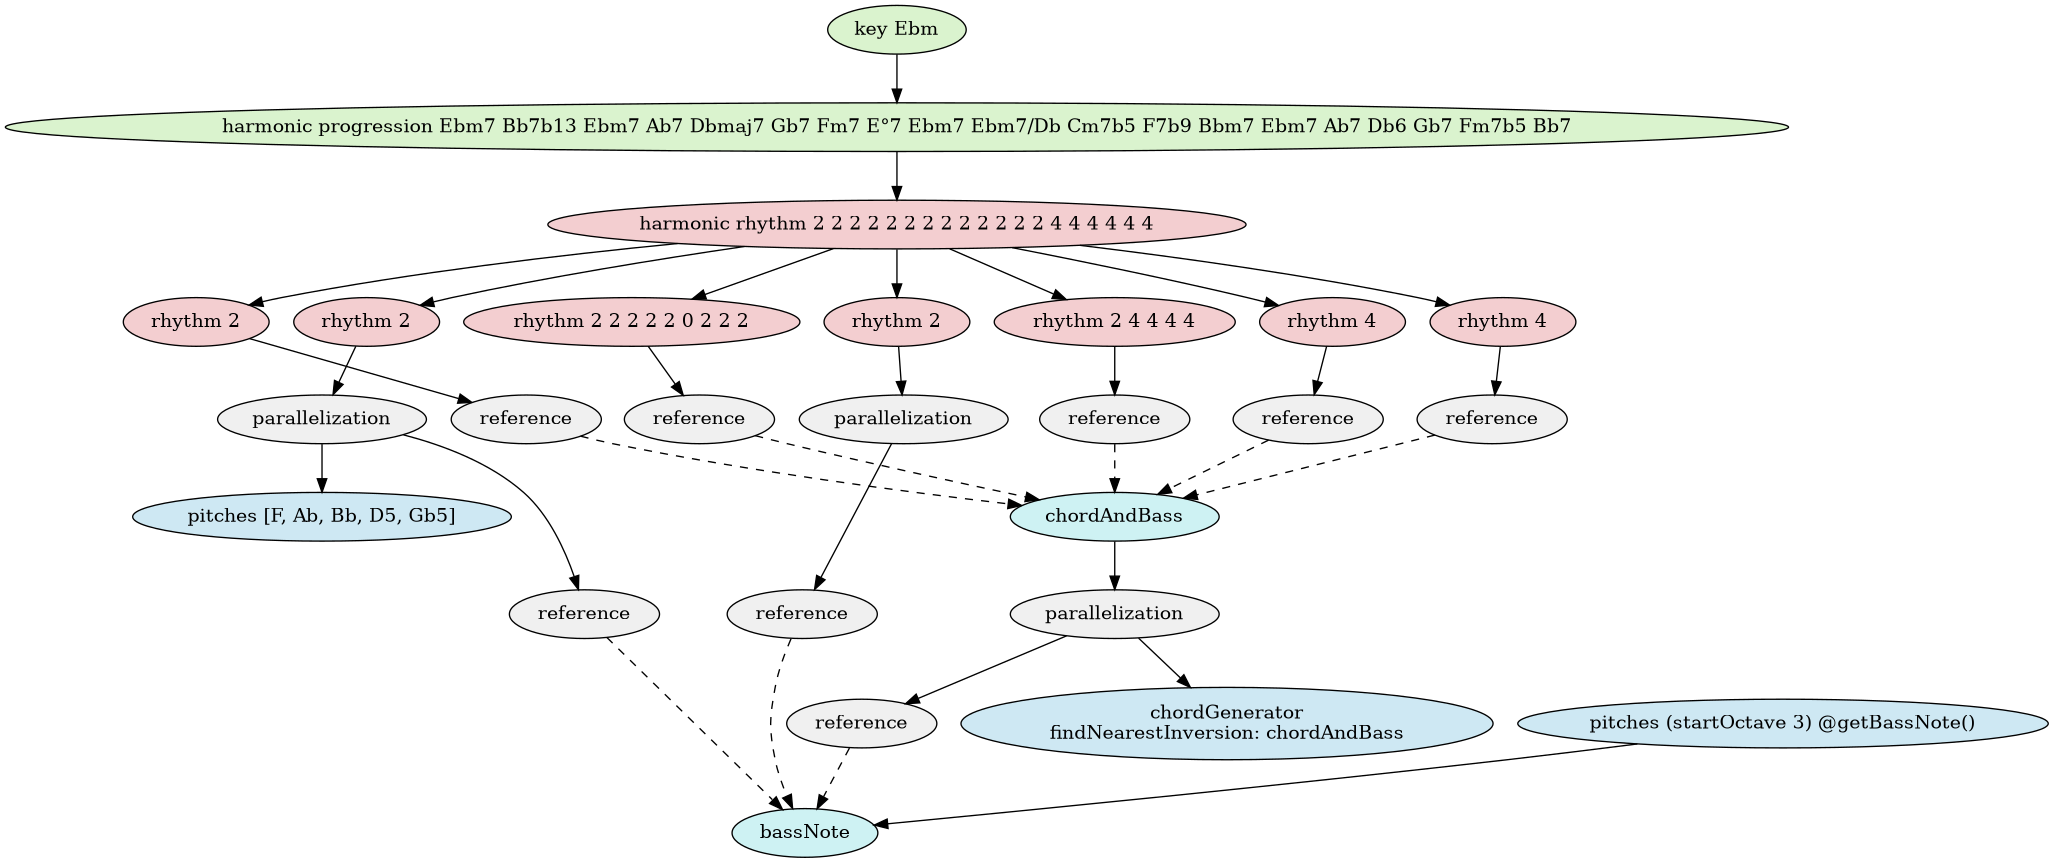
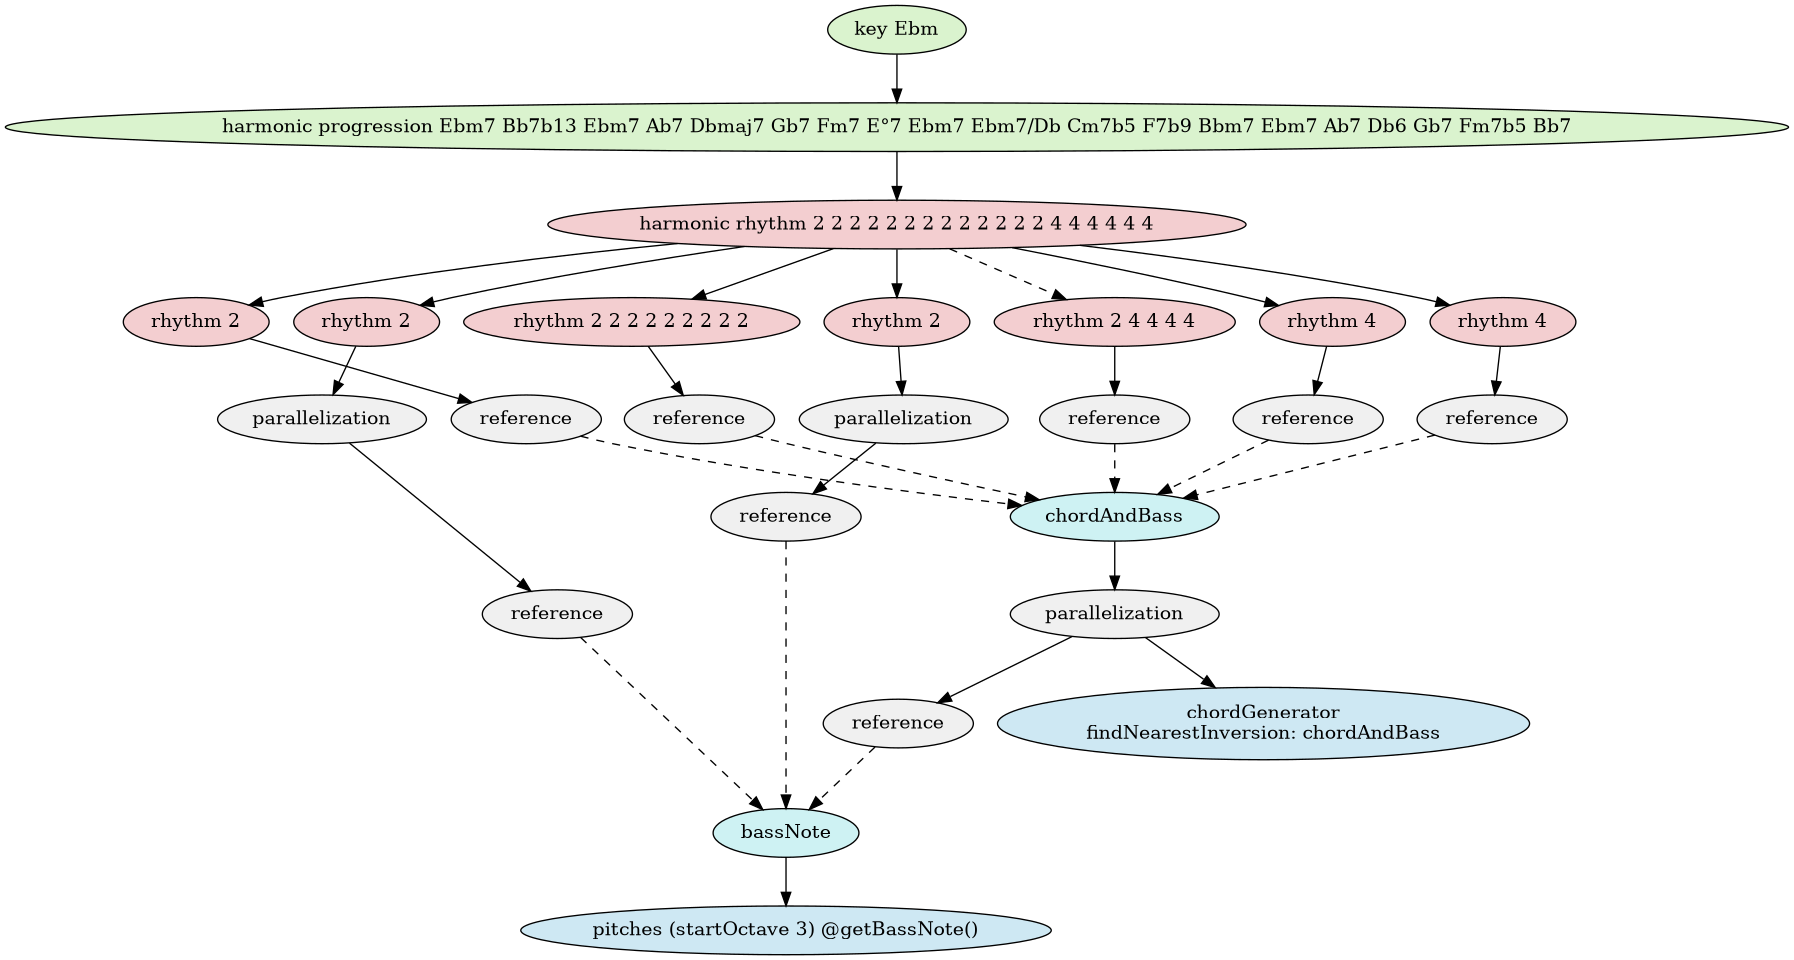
edge "harmonic rhythm 2 2 2 2 2 2 2 2 2 2 2 2 2 4 4 4 4 4 4" -> "rhythm 2 4 4 4 4": style solid -> dashed
node "rhythm 2 2 2 2 2 0 2 2 2": label "rhythm 2 2 2 2 2 0 2 2 2" -> "rhythm 2 2 2 2 2 2 2 2 2"
node "pitches [F, Ab, Bb, D5, Gb5]": removed
edge "pitches (startOctave 3) @getBassNote()" -> "bassNote": reversed
